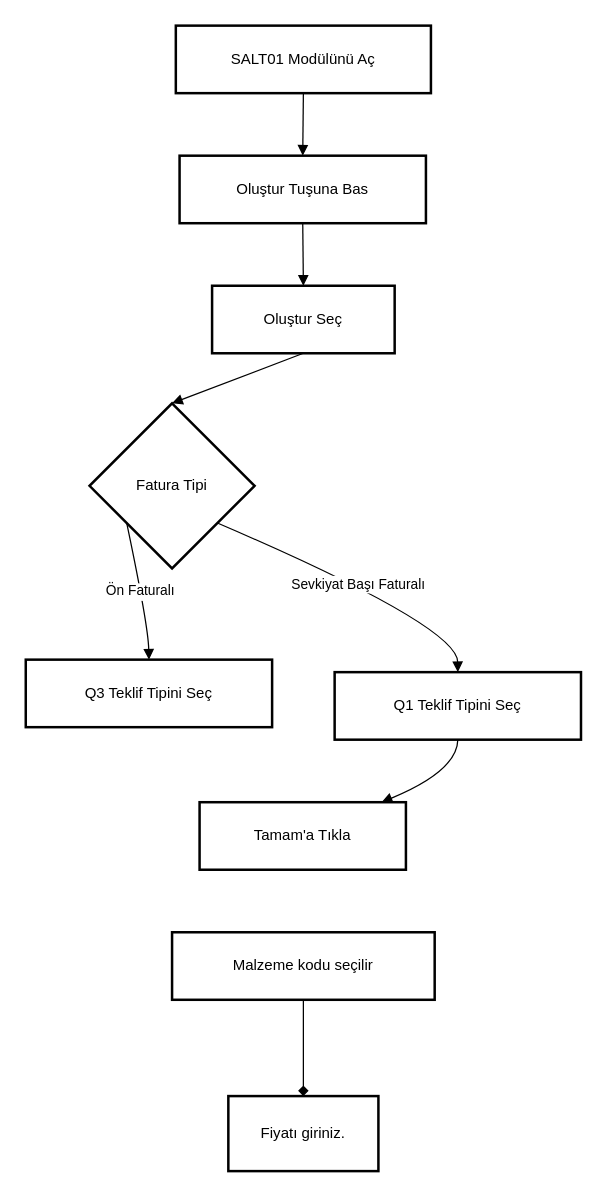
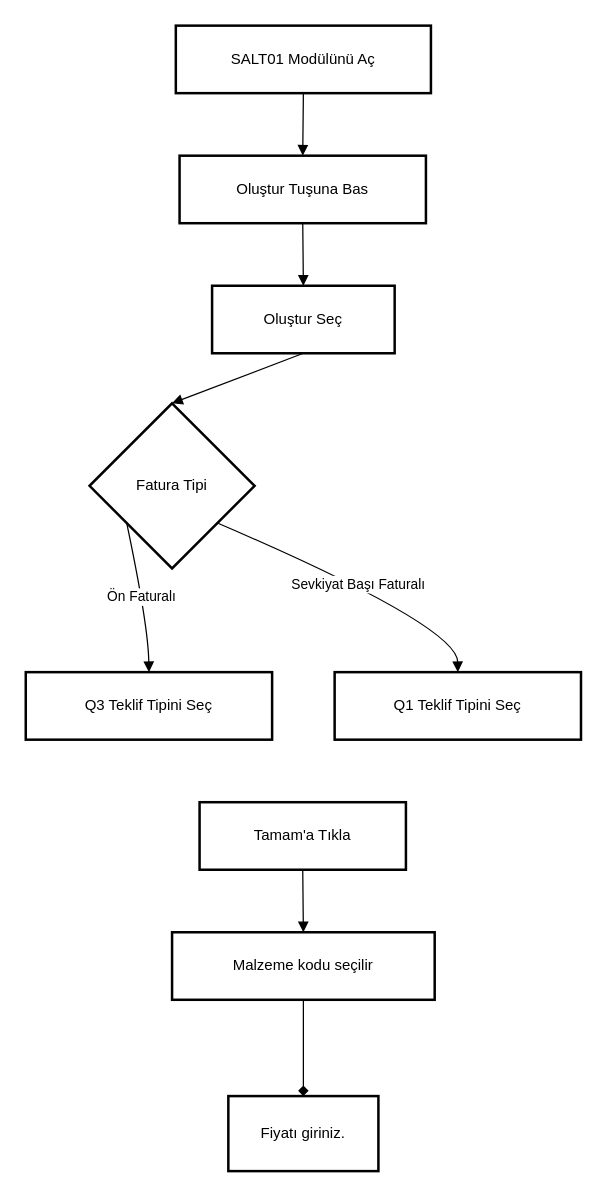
node "Q3 Teklif Tipini Seç": moved (149, 693) -> (149, 706)
edge "Q1 Teklif Tipini Seç" -> "Tamam'a Tıkla": removed
edge "Tamam'a Tıkla" -> "Malzeme kodu seçilir": added
